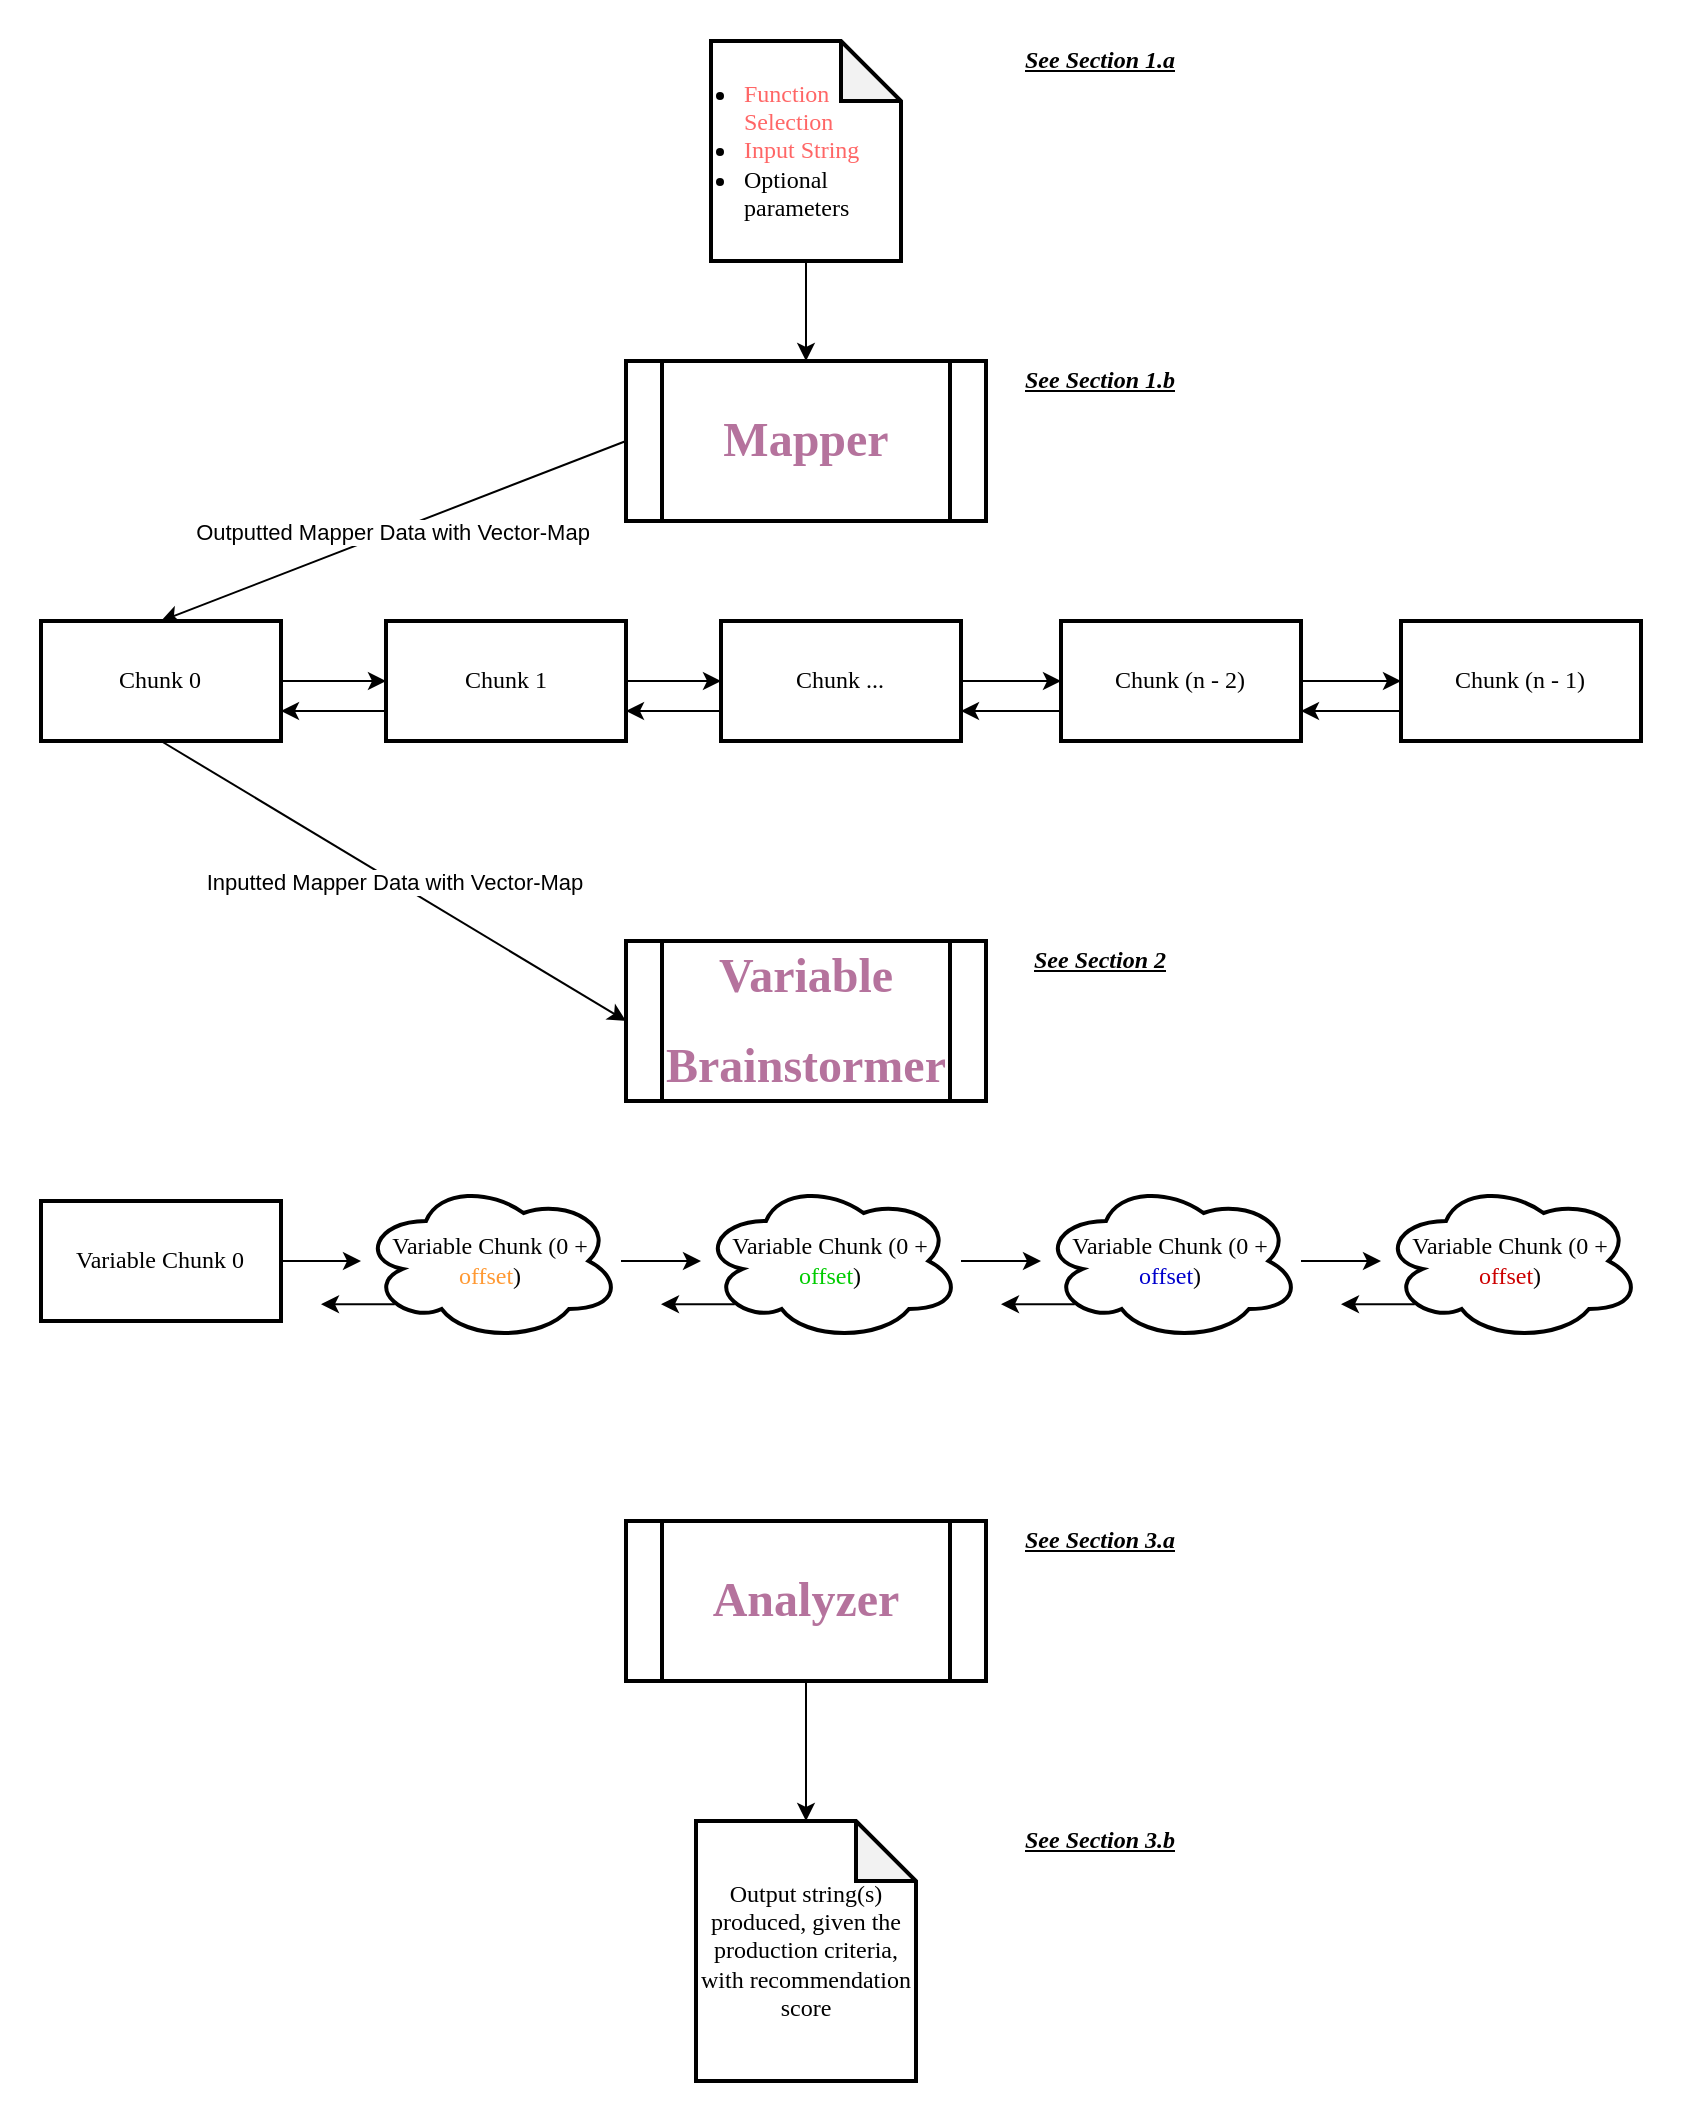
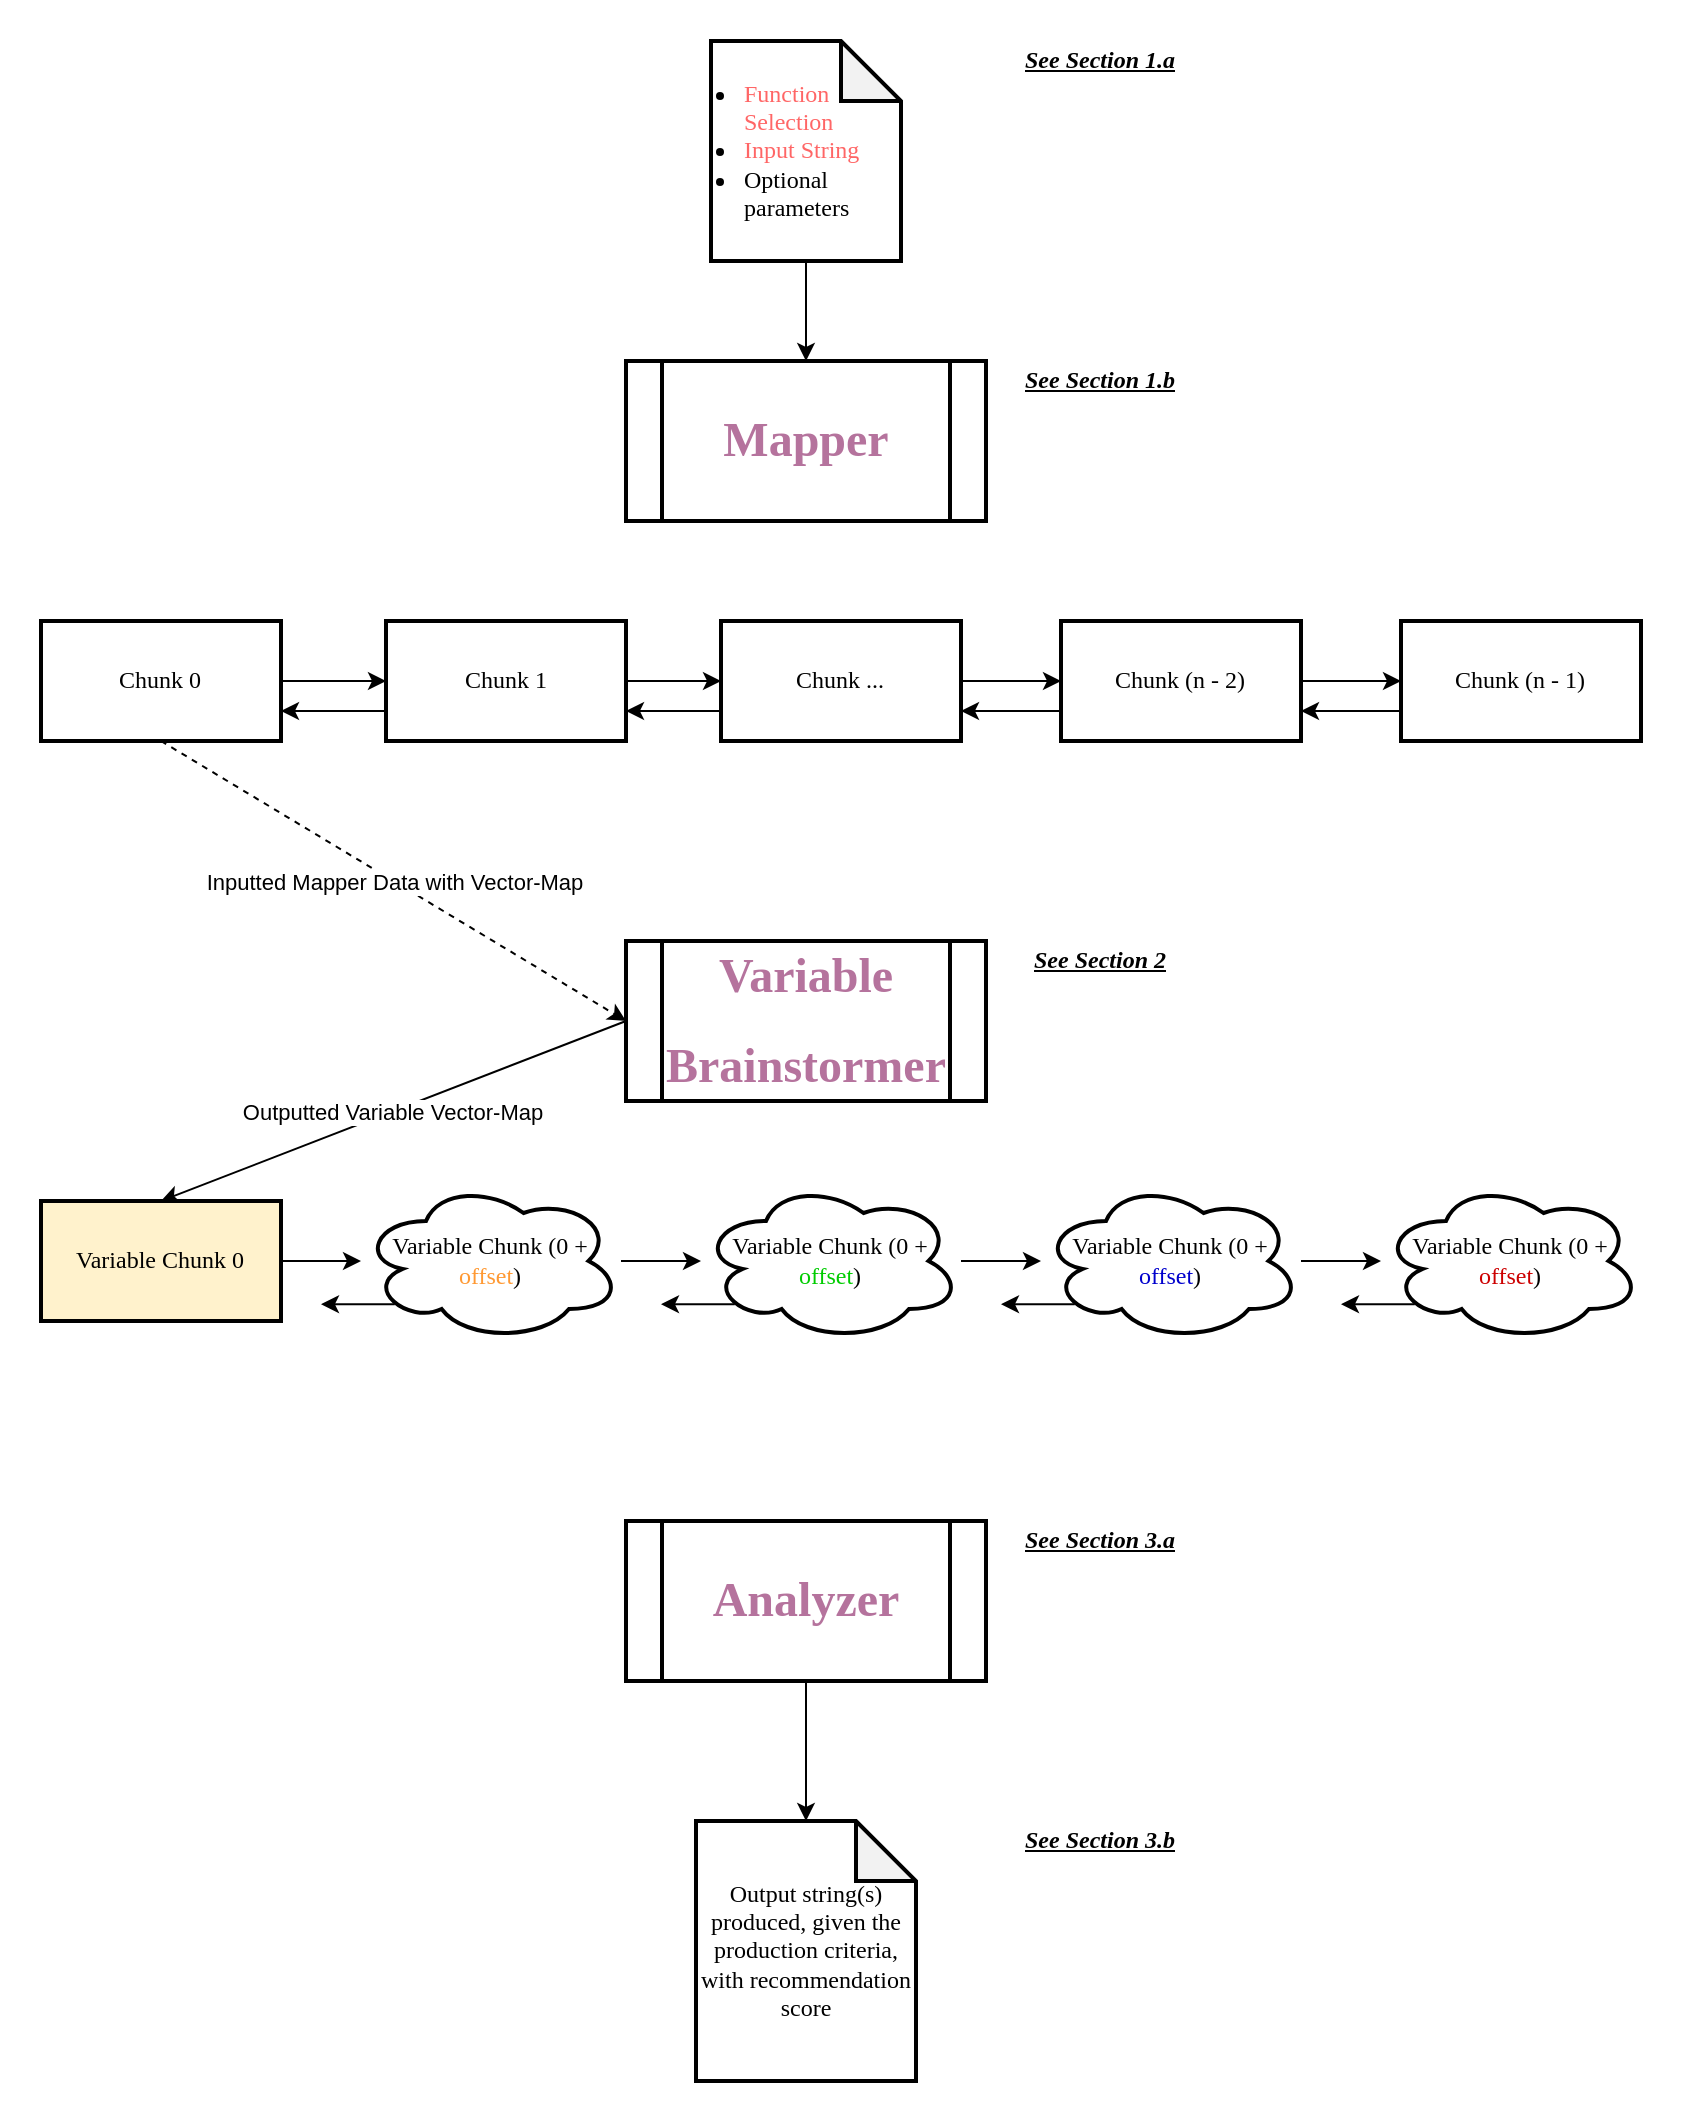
edge "Mapper" -> "Chunk 0": removed, label "Outputted Mapper Data with Vector-Map"
edge "Chunk 0" -> "VariableBrainstormer": style solid -> dashed
edge "VariableBrainstormer" -> "Variable Chunk 0": added, label "Outputted Variable Vector-Map"
node "Variable Chunk 0": fillcolor #ffffff -> #fff2cc
